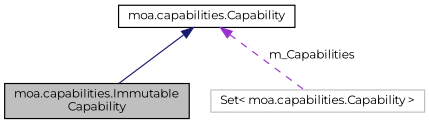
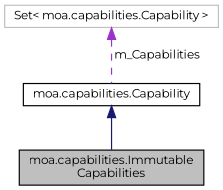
edge "Set< moa.capabilities.Capability >" -> "moa.capabilities.Capability": reversed
node "moa.capabilities.Immutable Capability": label "moa.capabilities.Immutable Capability" -> "moa.capabilities.Immutable Capabilities"
